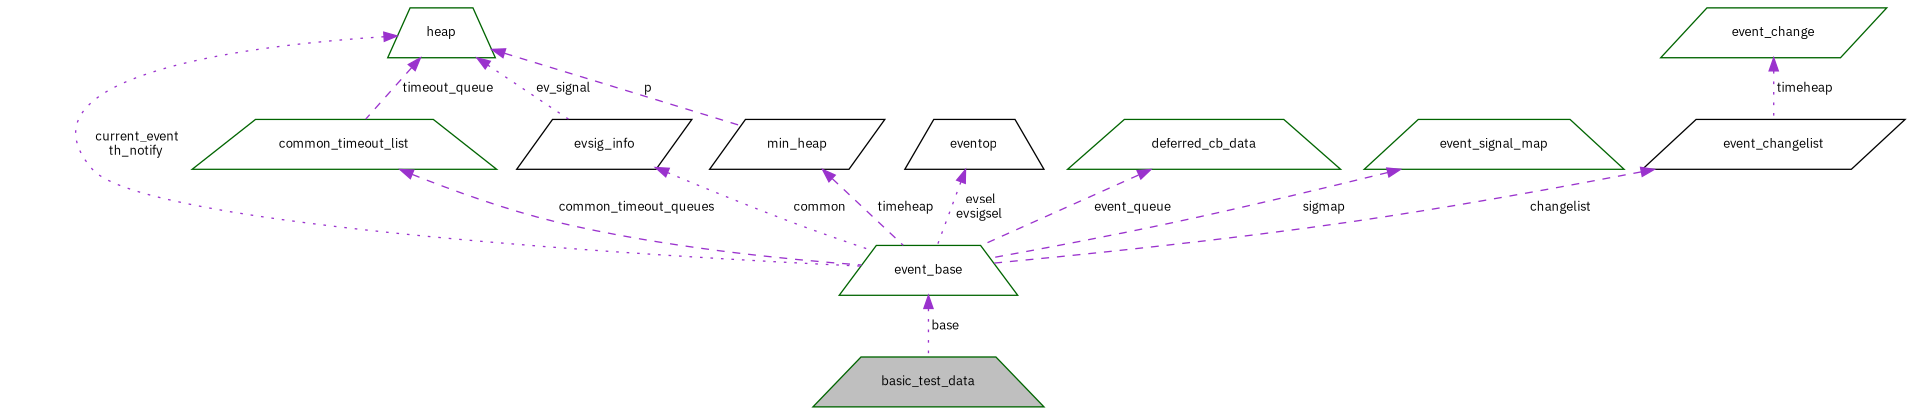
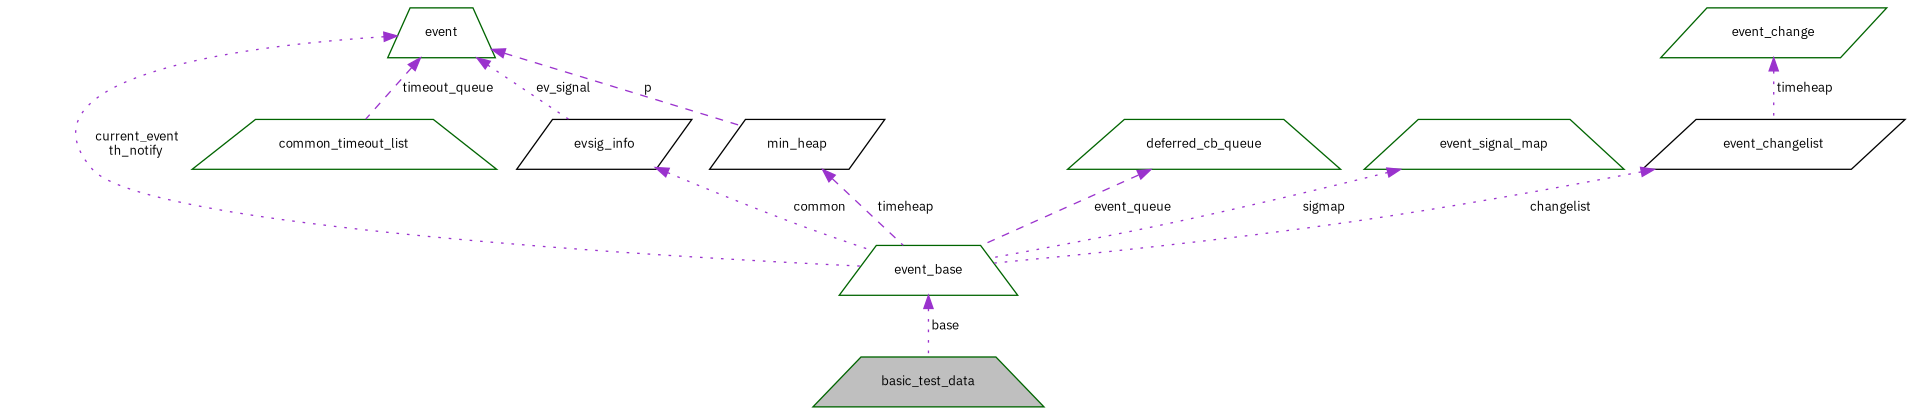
node "heap": label "heap" -> "event"
node "eventop": removed
node "deferred_cb_data": label "deferred_cb_data" -> "deferred_cb_queue"
edge "event_base" -> "event_signal_map": style dashed -> dotted
edge "event_base" -> "event_changelist": style dashed -> dotted
edge "event_base" -> "common_timeout_list": removed, label "common_timeout_queues"
